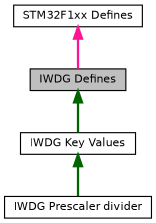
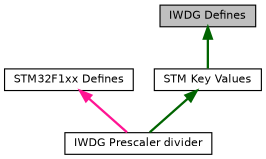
edge "IWDG Defines" -> "STM32F1xx Defines": now "IWDG Prescaler divider" -> "STM32F1xx Defines"
node "IWDG Key Values": label "IWDG Key Values" -> "STM Key Values"
